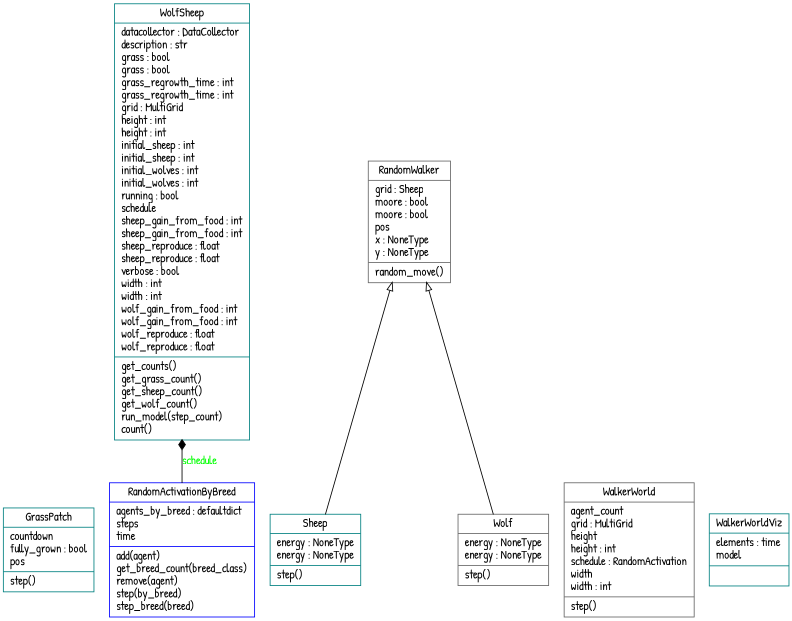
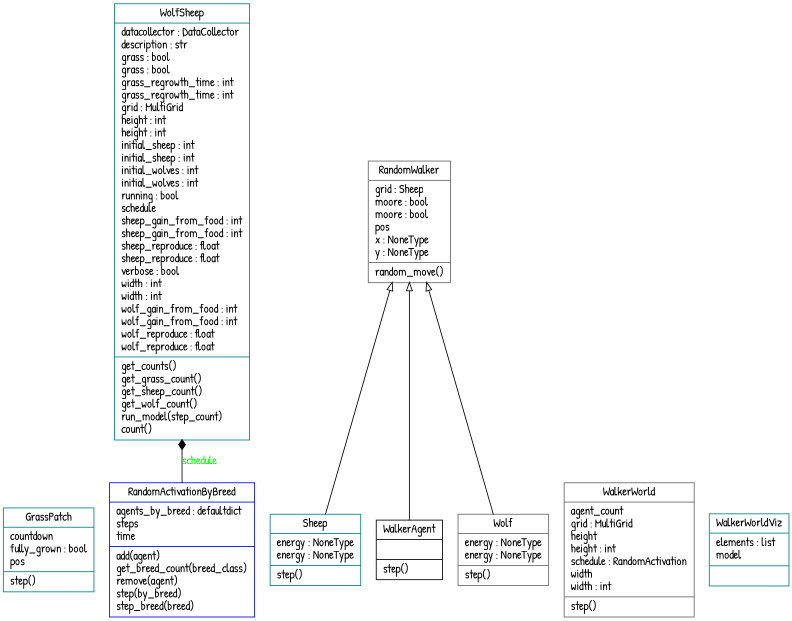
node "WalkerWorldViz": text "elements : time" -> "elements : list"
node "WalkerAgent": added
